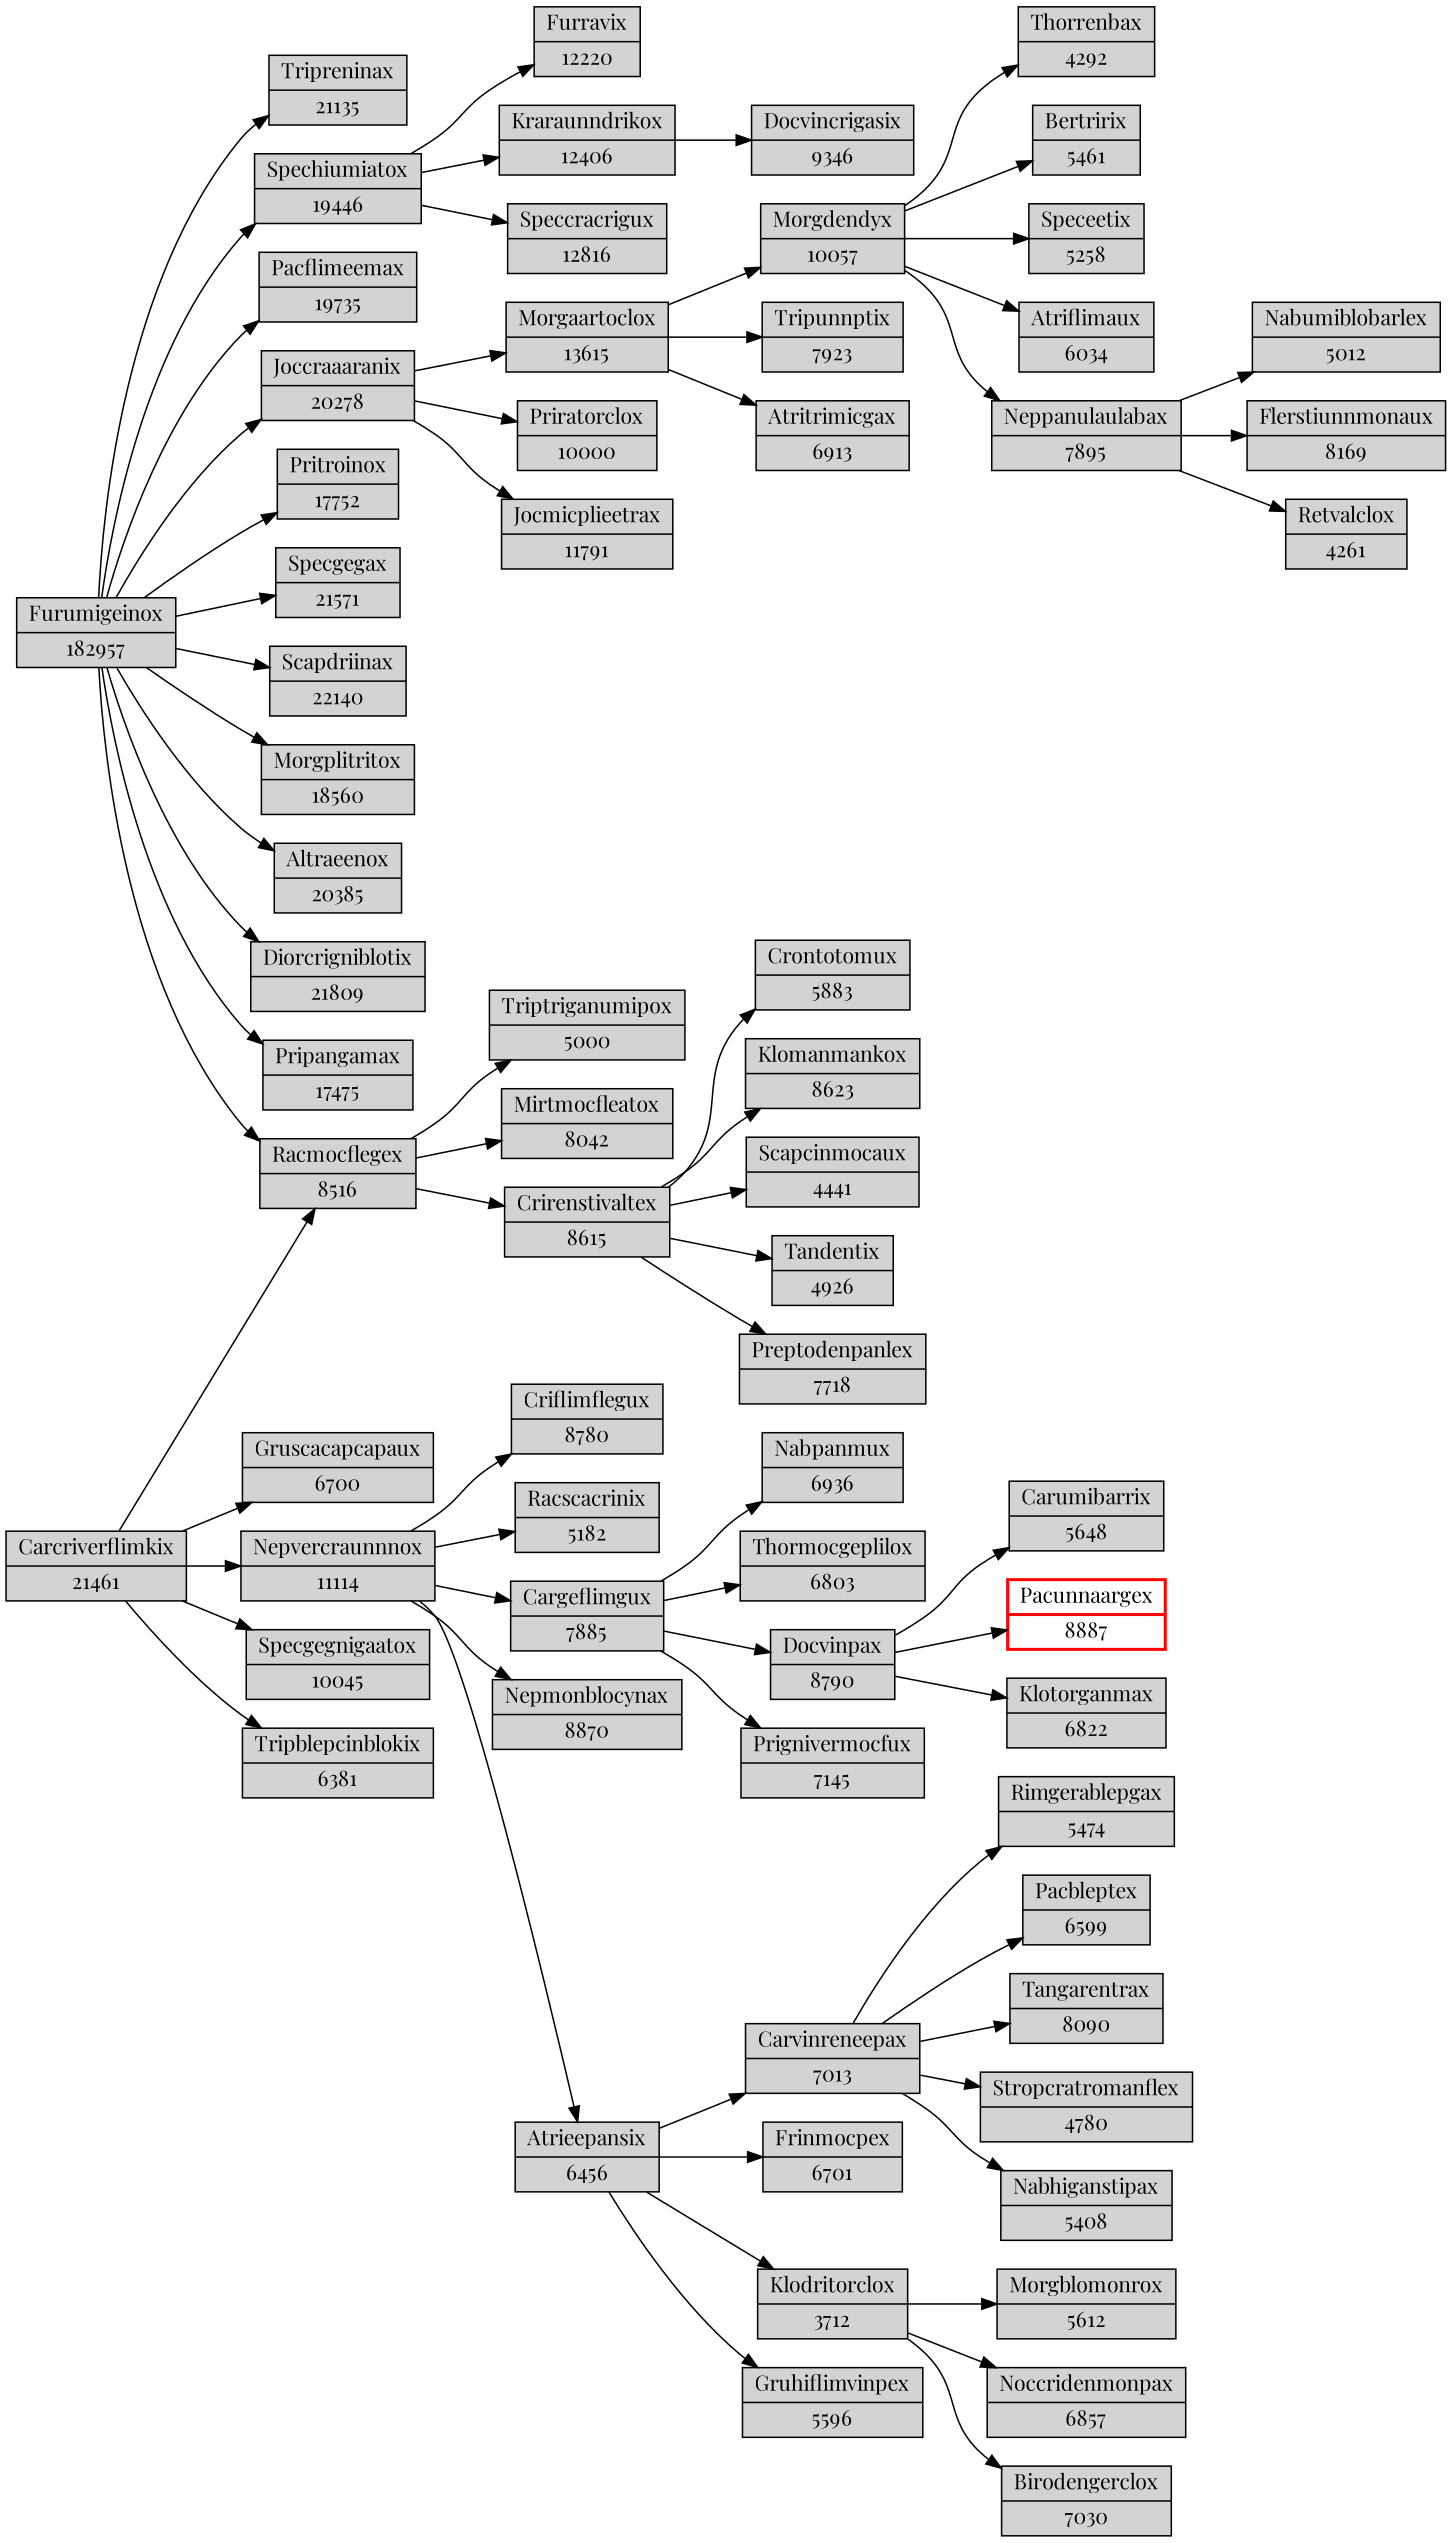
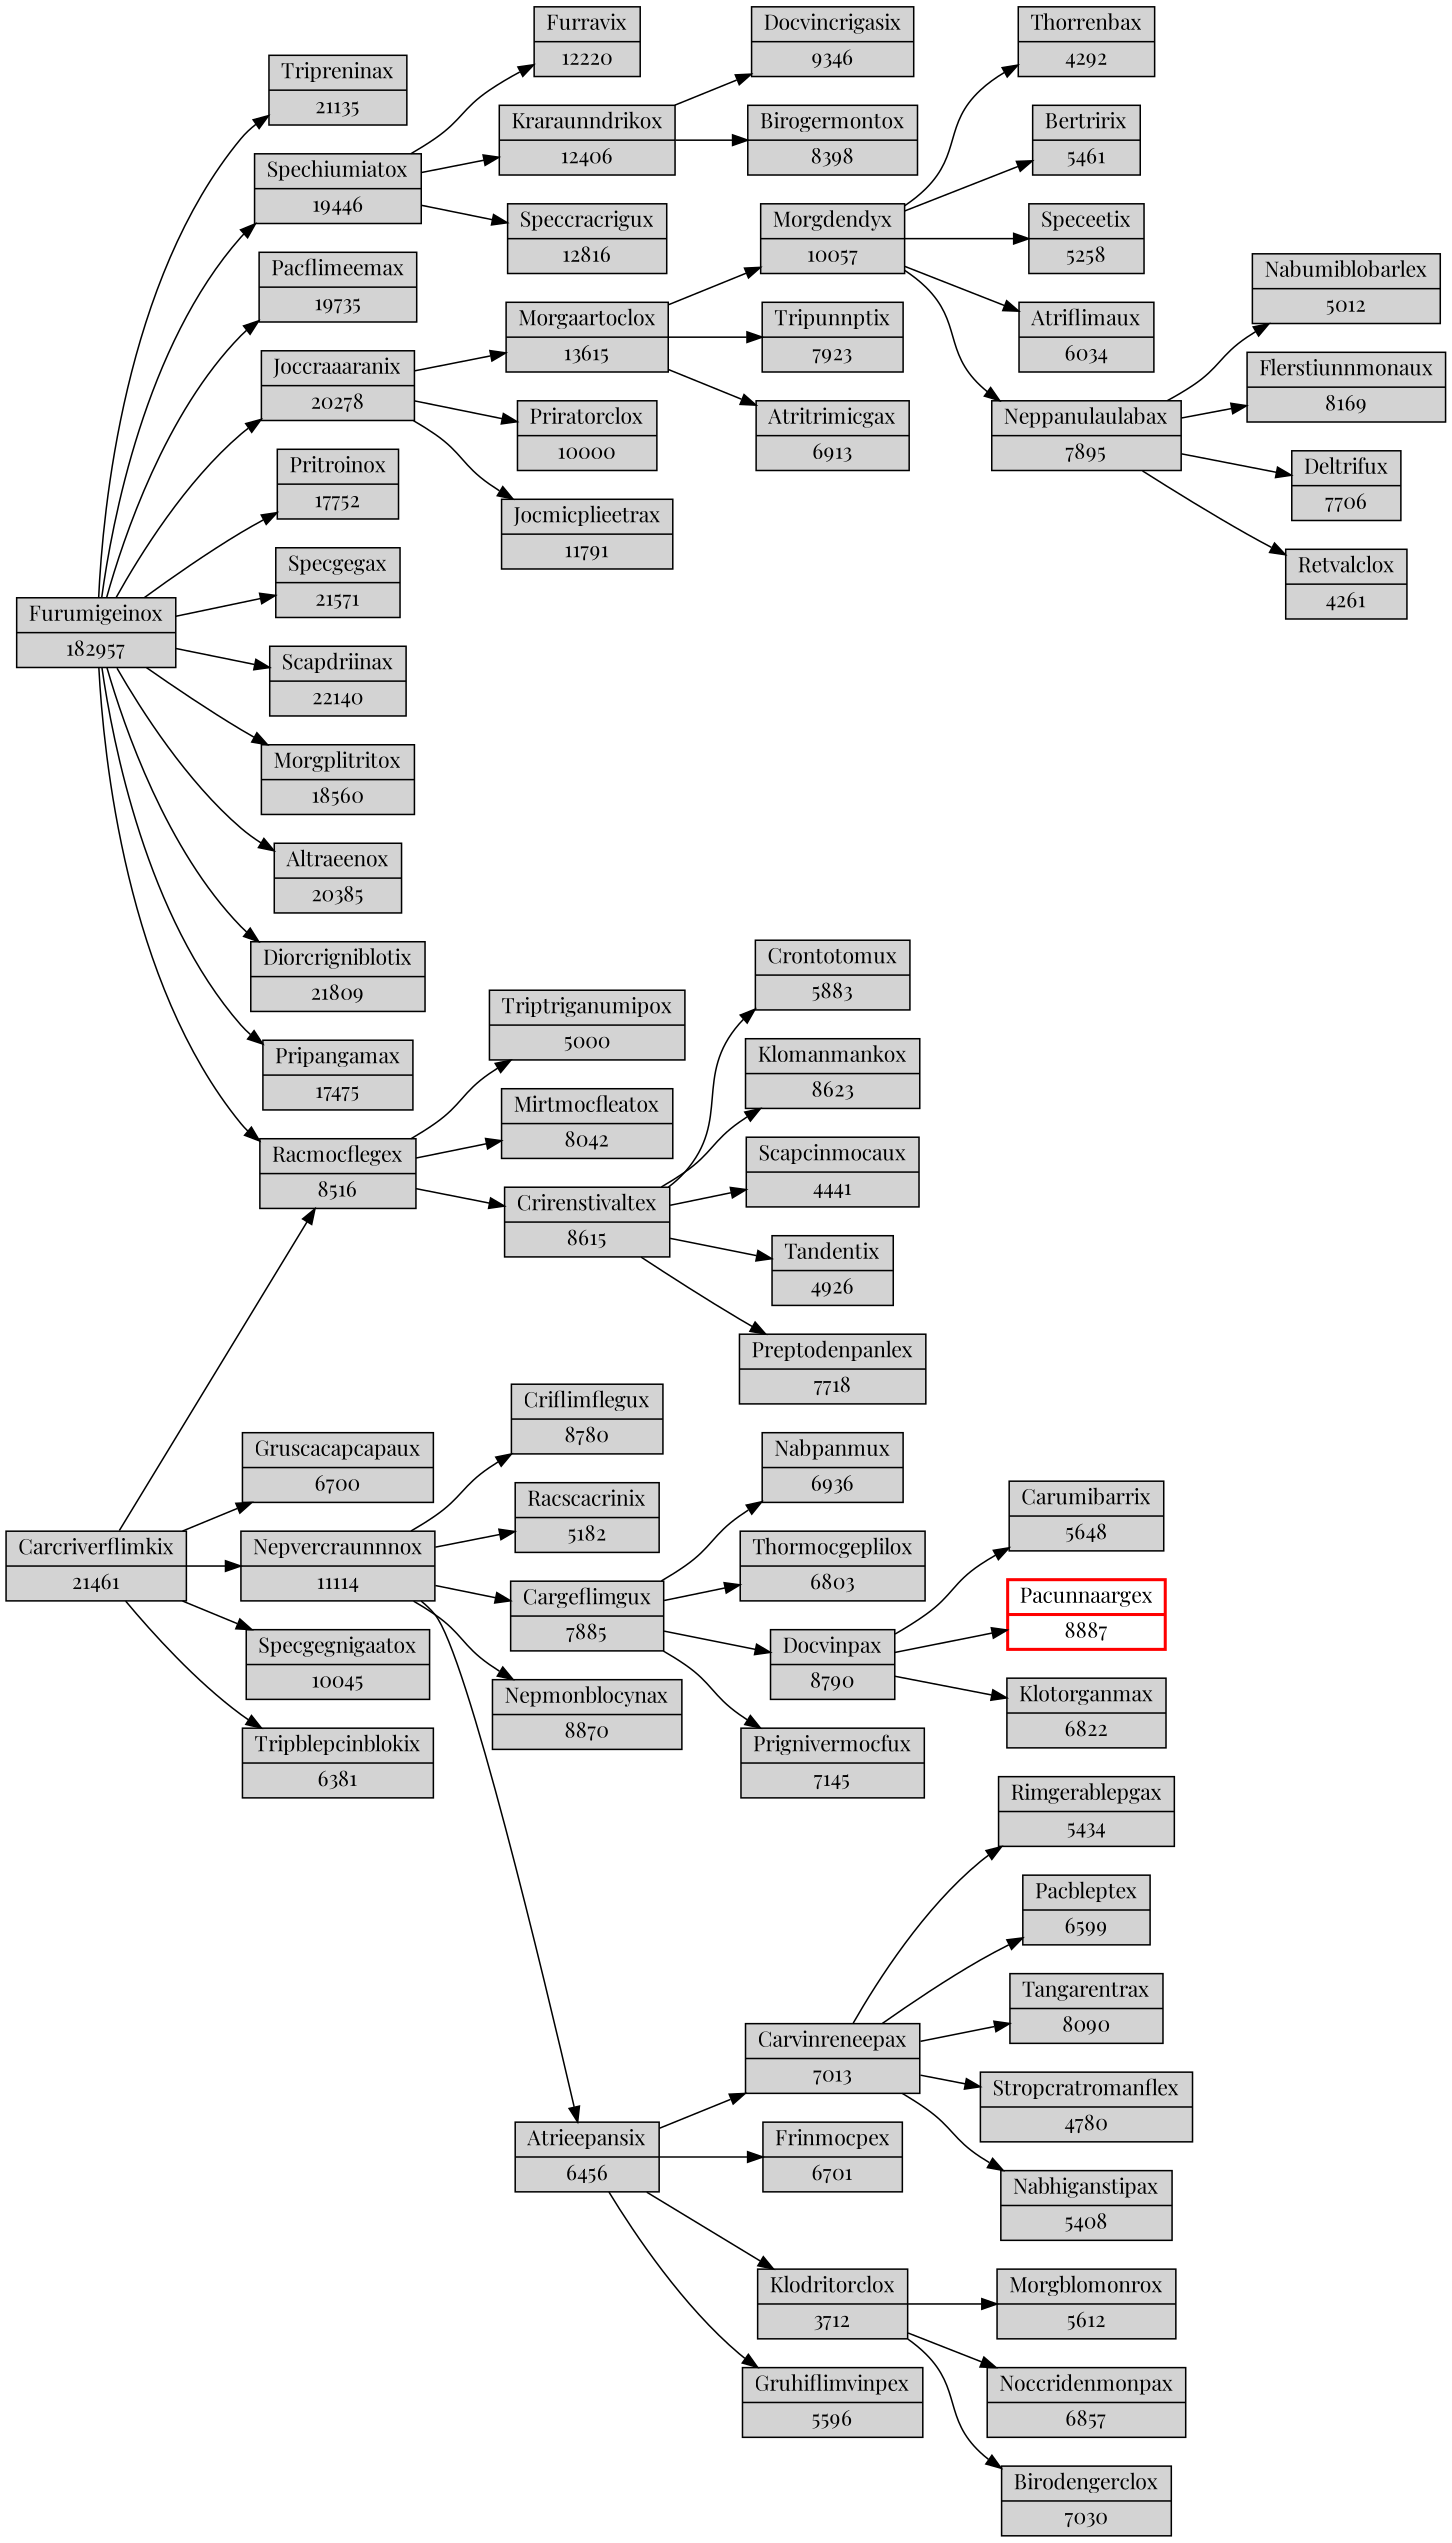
node "Birogermontox": added
node "Deltrifux": added
node "Rimgerablepgax": text "5474" -> "5434"
